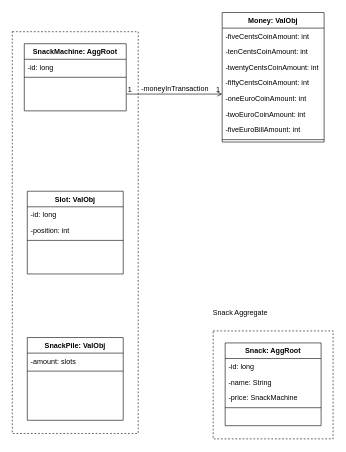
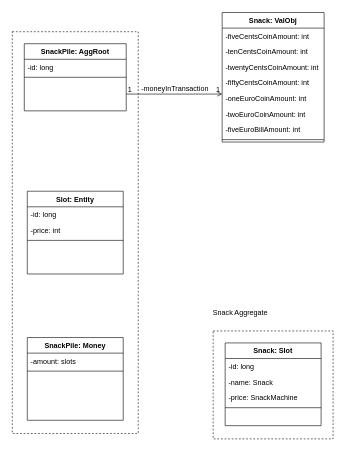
node "Money: ValObj": label "Money: ValObj" -> "Snack: ValObj"
node "SnackMachine: AggRoot": label "SnackMachine: AggRoot" -> "SnackPile: AggRoot"
node "Slot: ValObj": label "Slot: ValObj" -> "Slot: Entity"
node "-position: int": label "-position: int" -> "-price: int"
node "SnackPile: ValObj": label "SnackPile: ValObj" -> "SnackPile: Money"
node "Snack: AggRoot": label "Snack: AggRoot" -> "Snack: Slot"
node "-name: String": label "-name: String" -> "-name: Snack"
